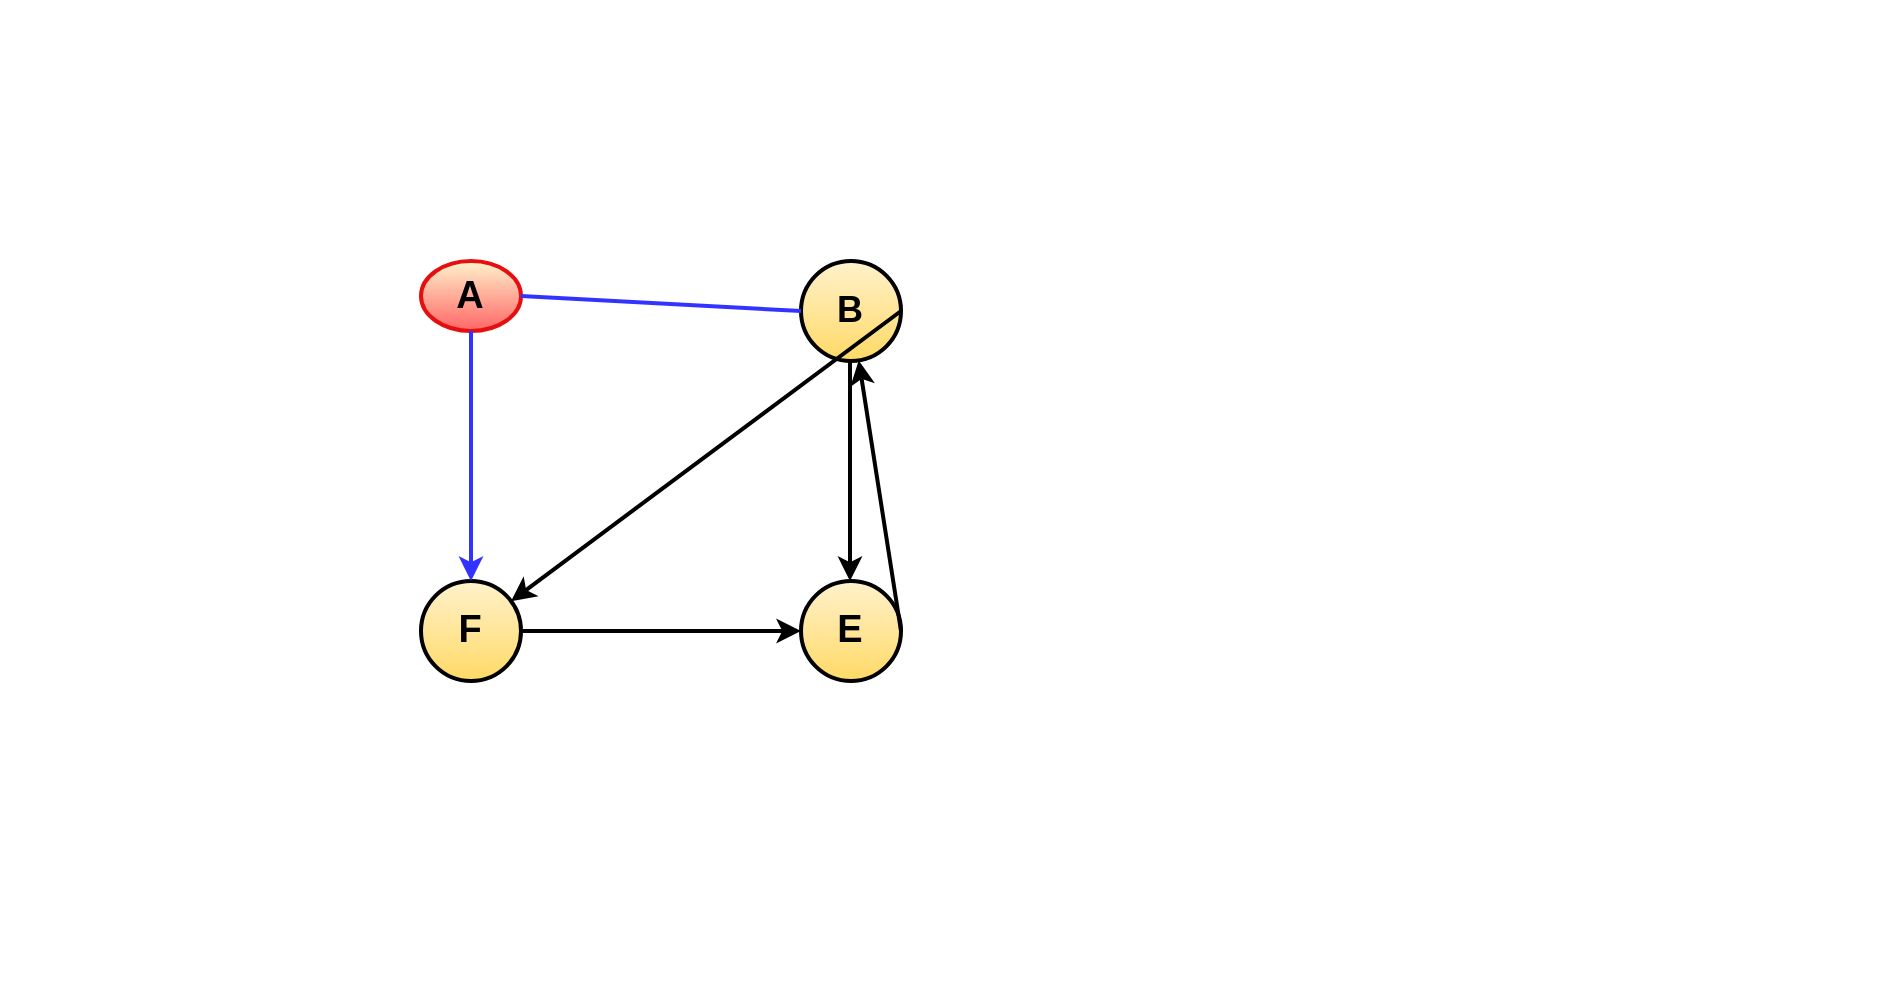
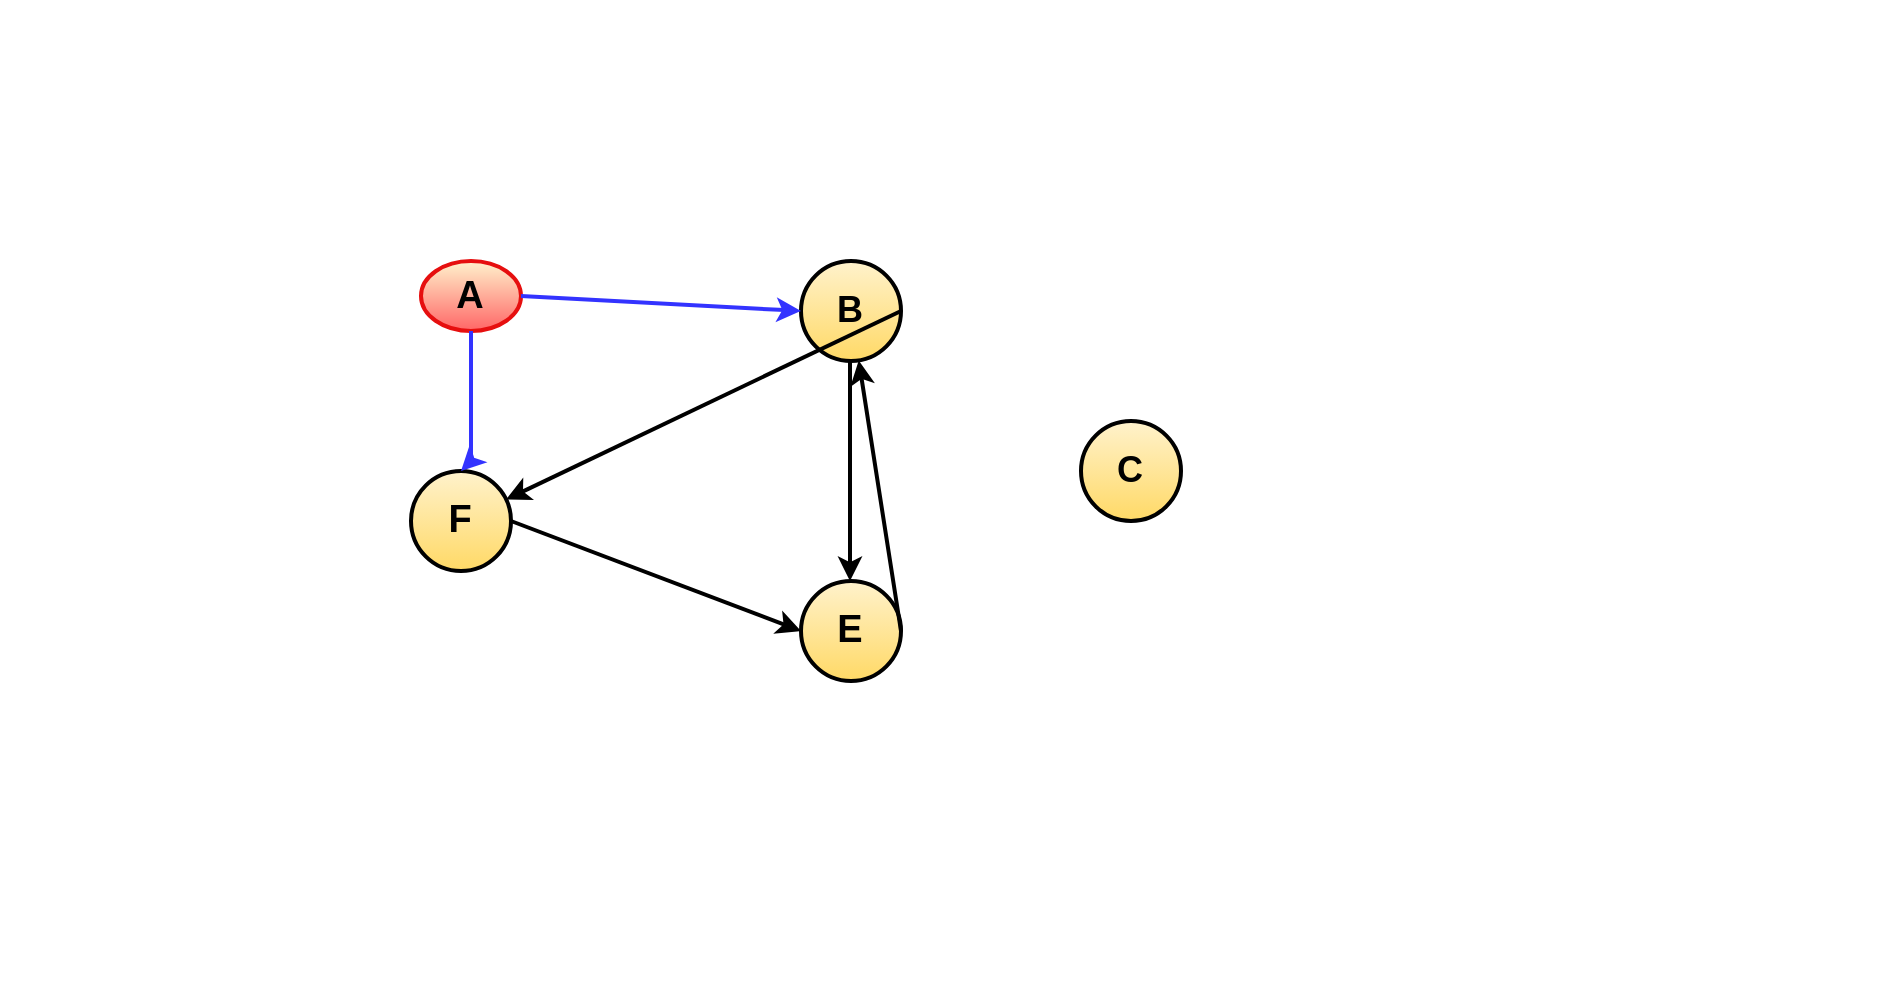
edge "A" -- "B": arrowhead none -> classic
node "C": added
node "F": moved (471, 631) -> (461, 521)
